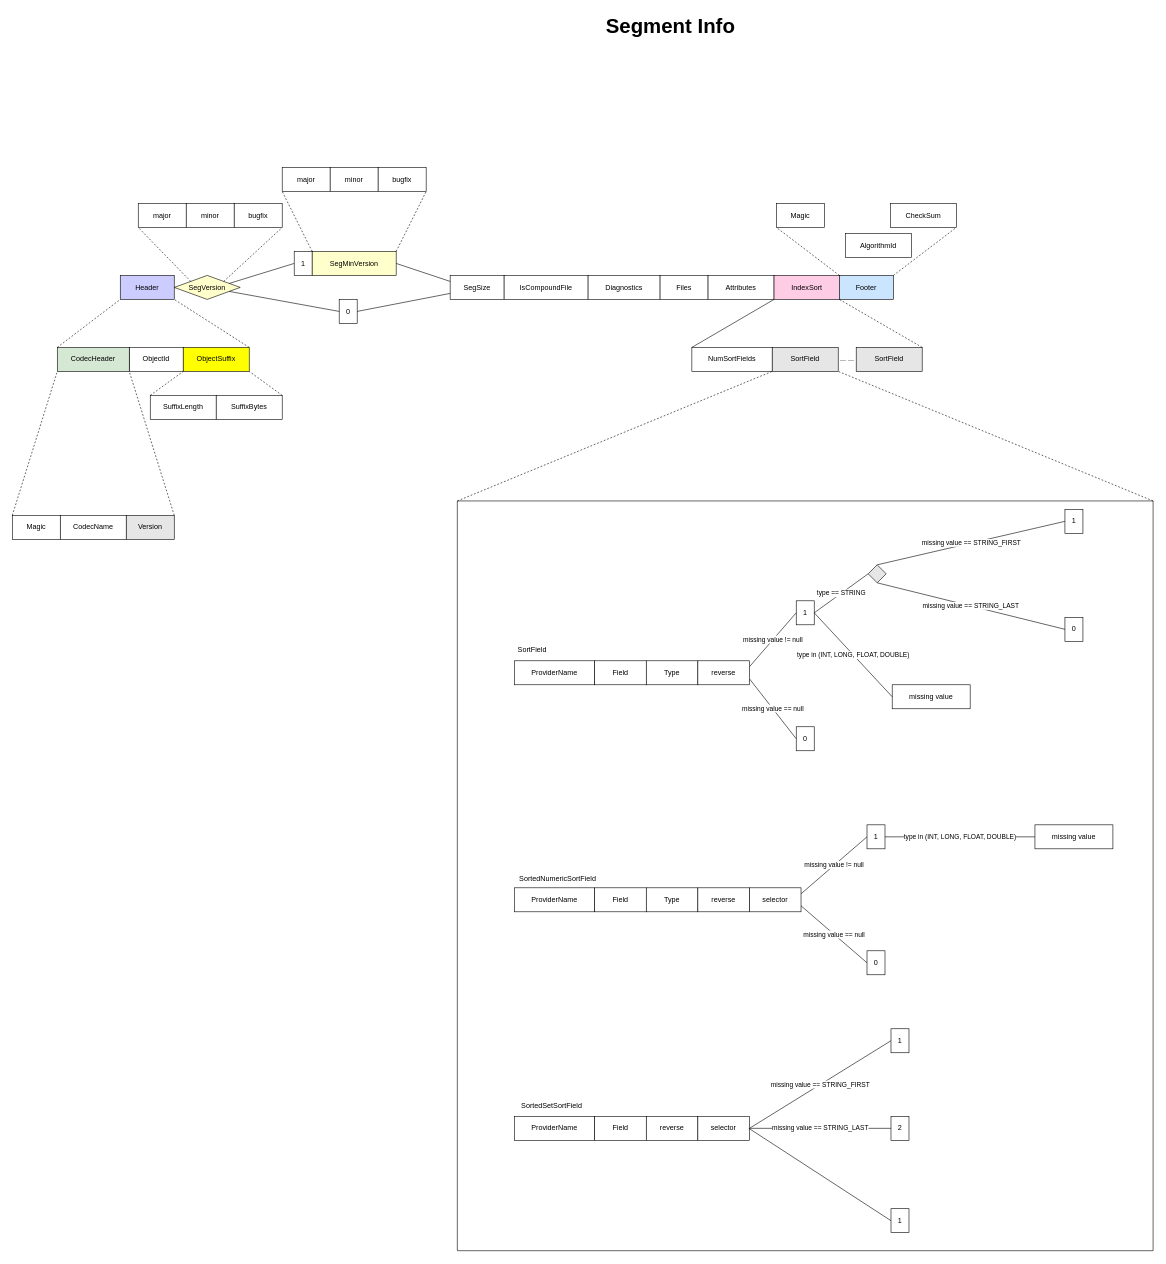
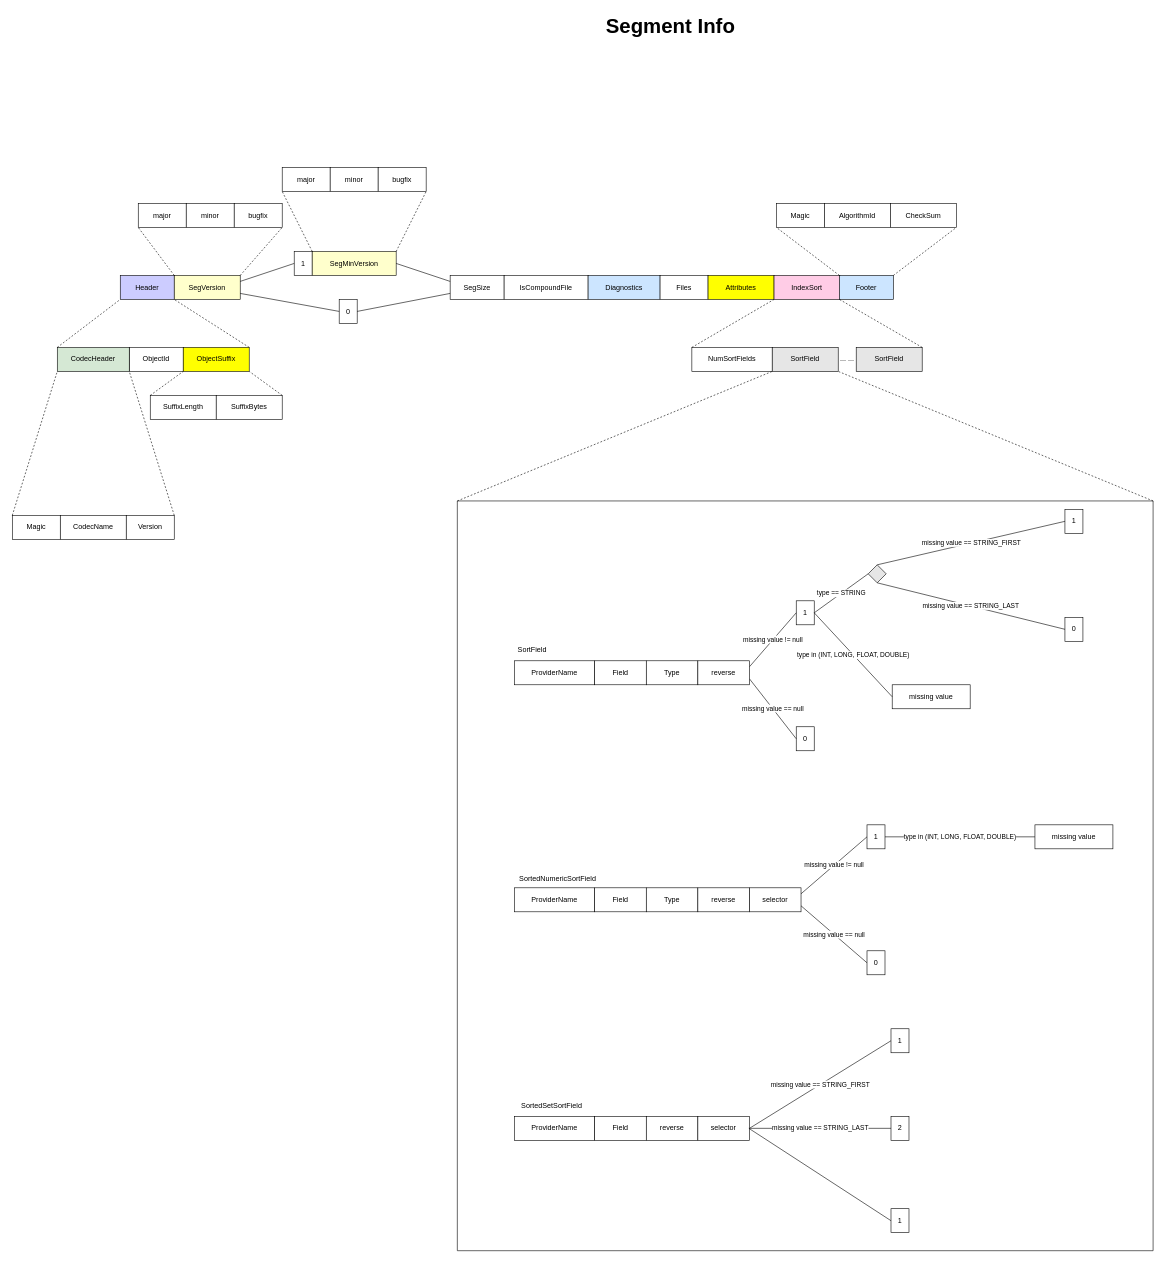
node "AlgorithmId": moved (879, 245) -> (858, 215)
node "SegVersion": shape diamond -> rectangle
node "Diagnostics": fillcolor #ffffff -> #cce5ff
node "Attributes": fillcolor #ffffff -> #ffff00
edge "IndexSort" -- "NumSortFields": style solid -> dashed
node "Version": fillcolor #e6e6e6 -> #ffffff
